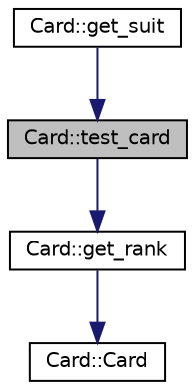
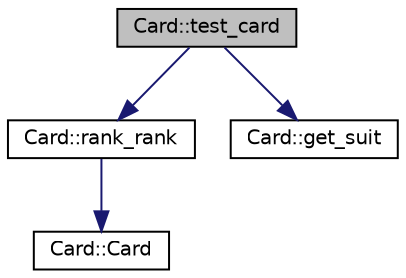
edge "Card::get_suit" -> "Card::test_card": reversed
node "Card::get_rank": label "Card::get_rank" -> "Card::rank_rank"
